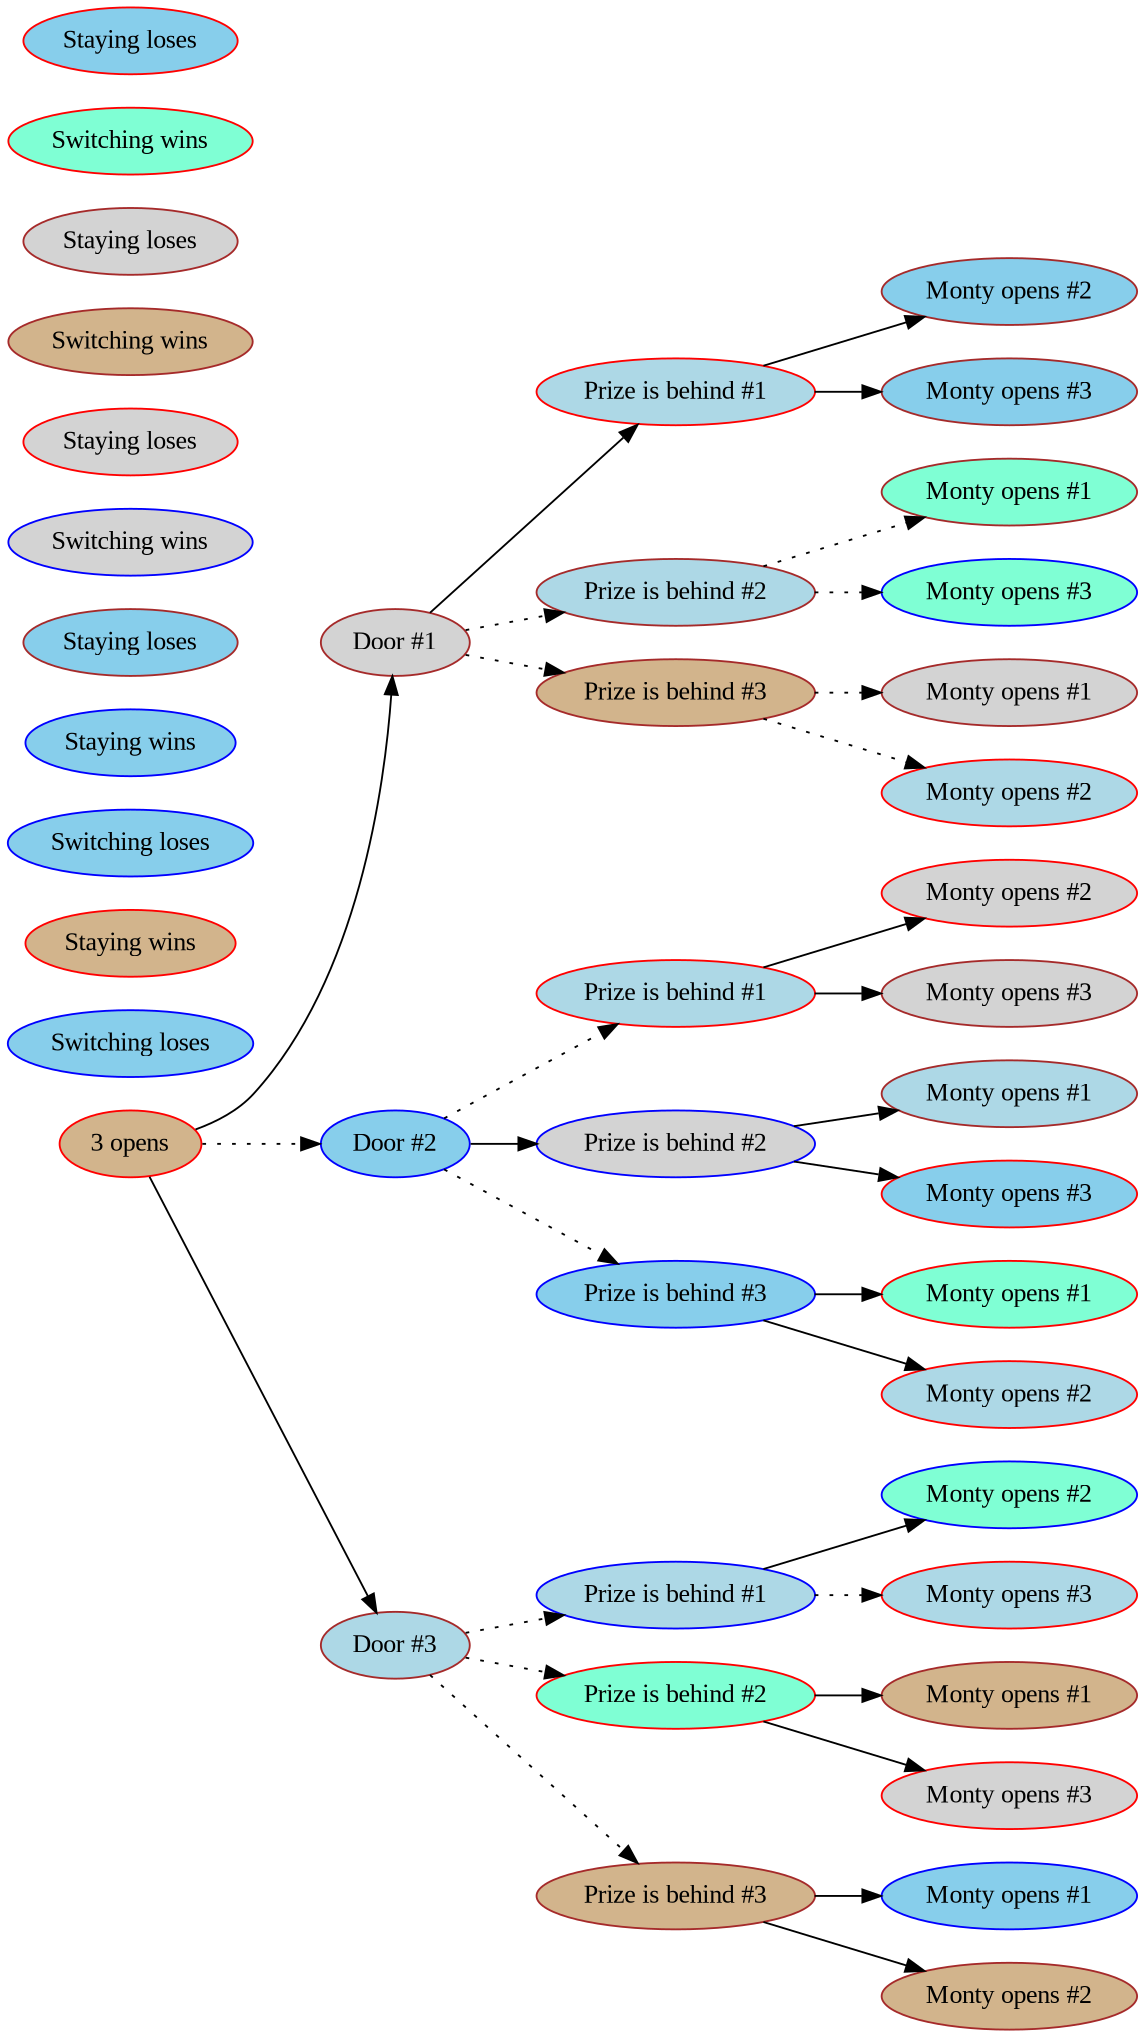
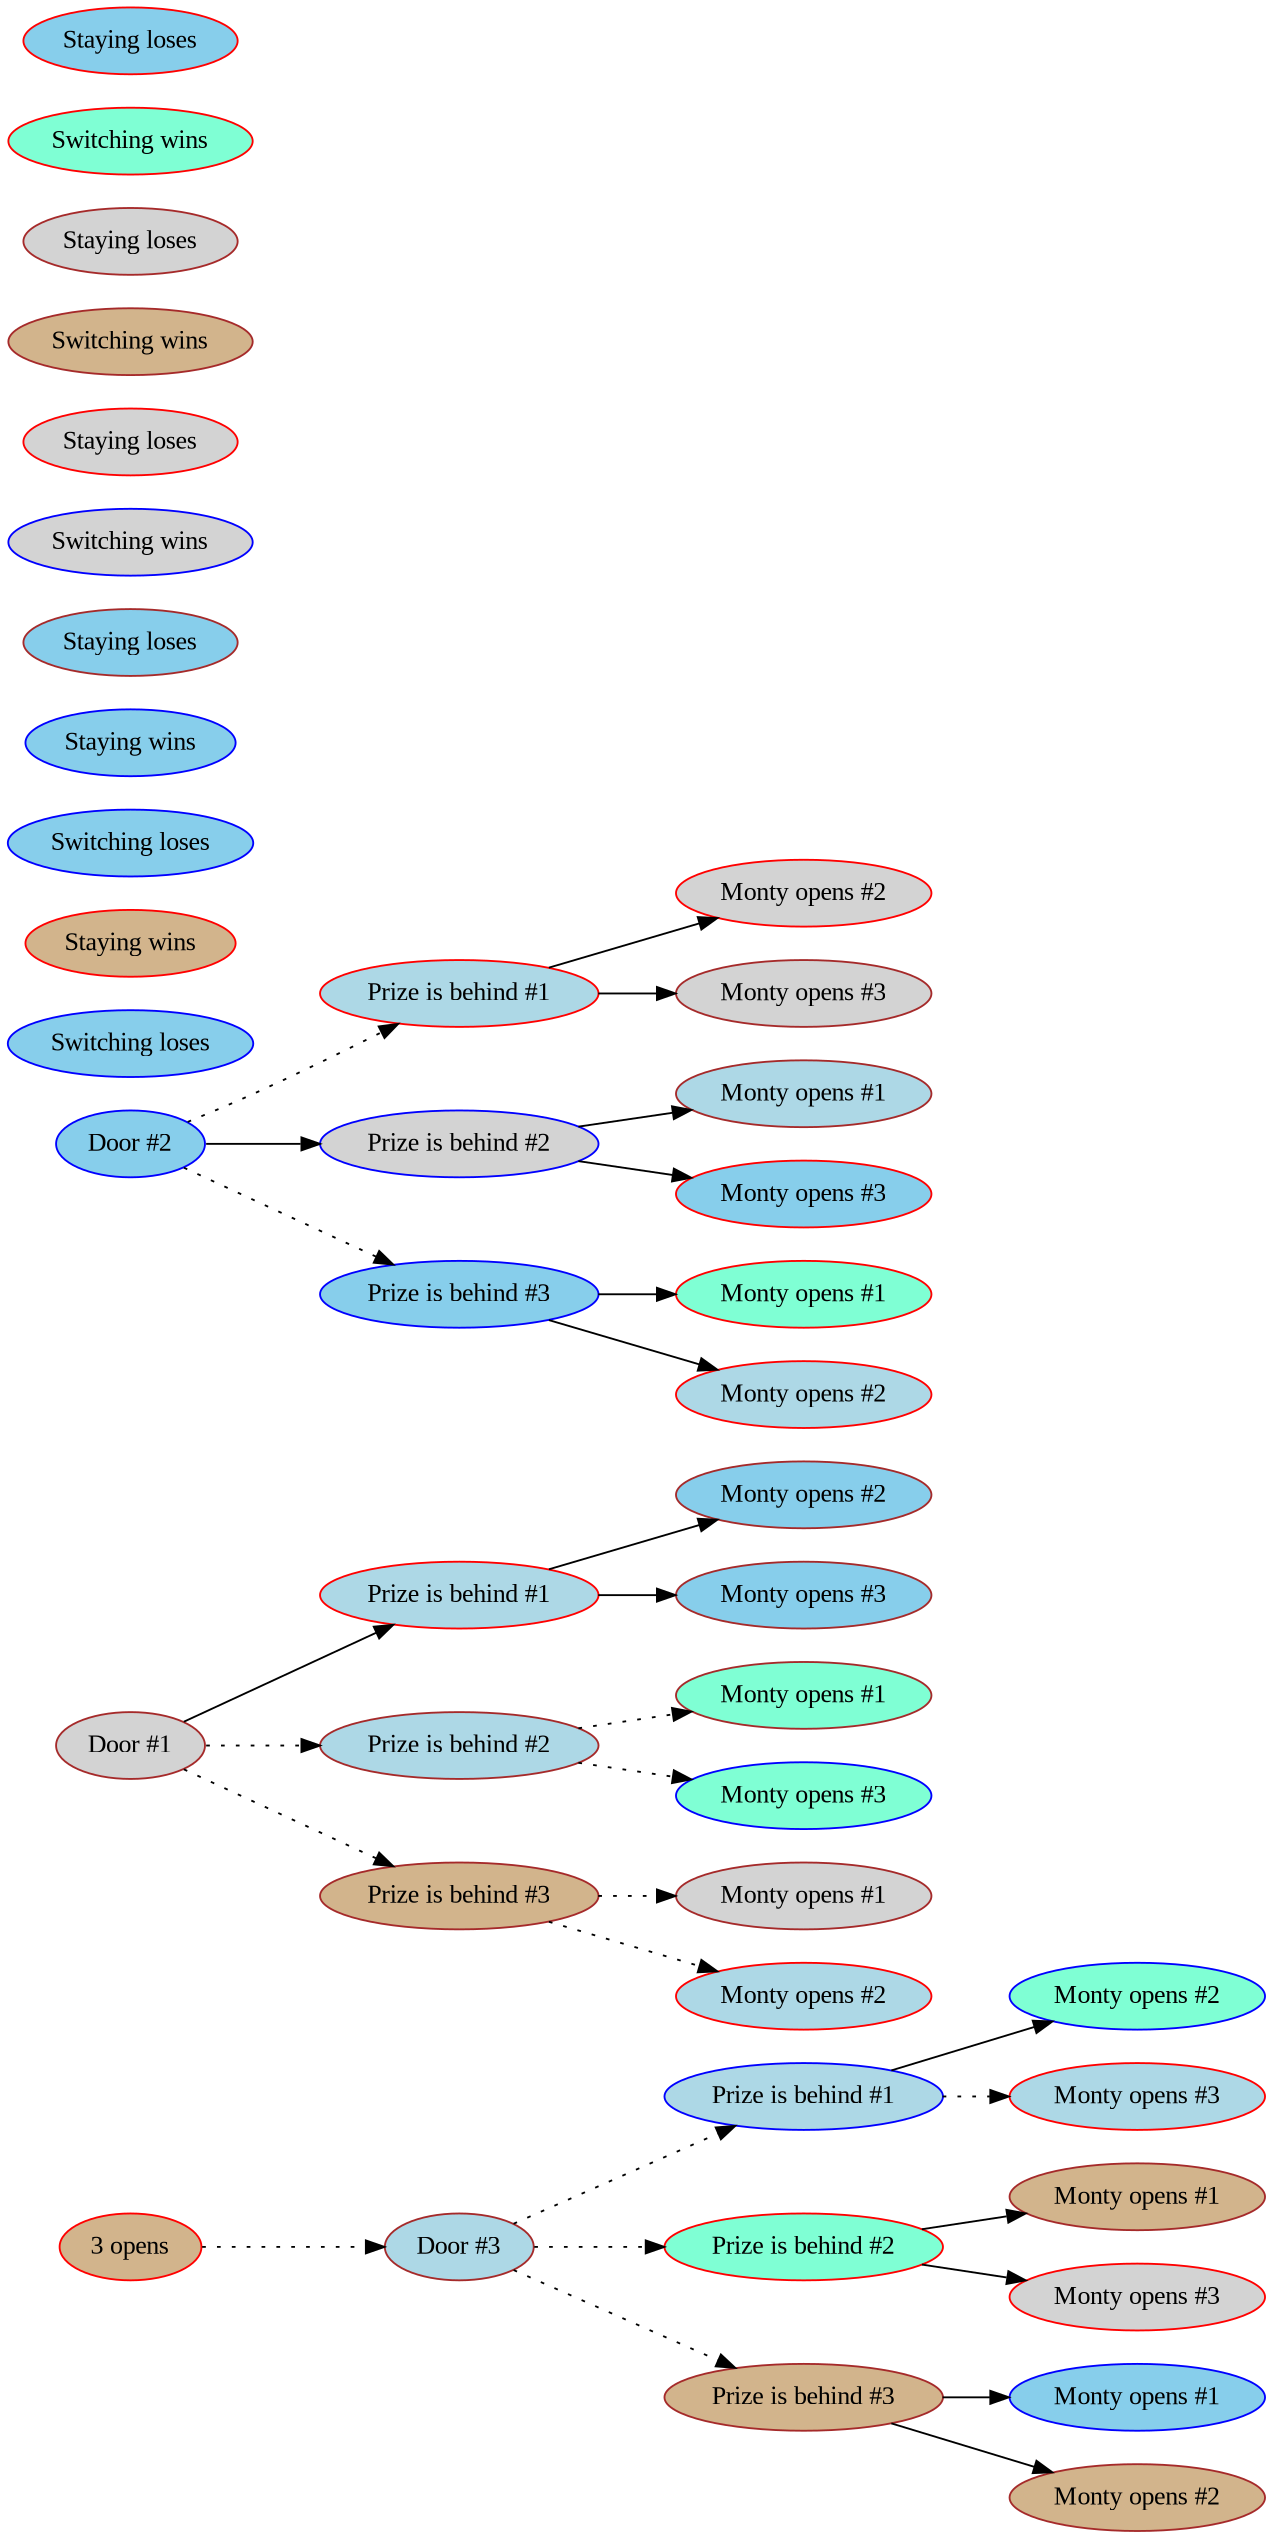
edge "3 opens" -> "Door #1": removed
edge "3 opens" -> "Door #2": removed
edge "3 opens" -> "Door #3": style solid -> dotted
